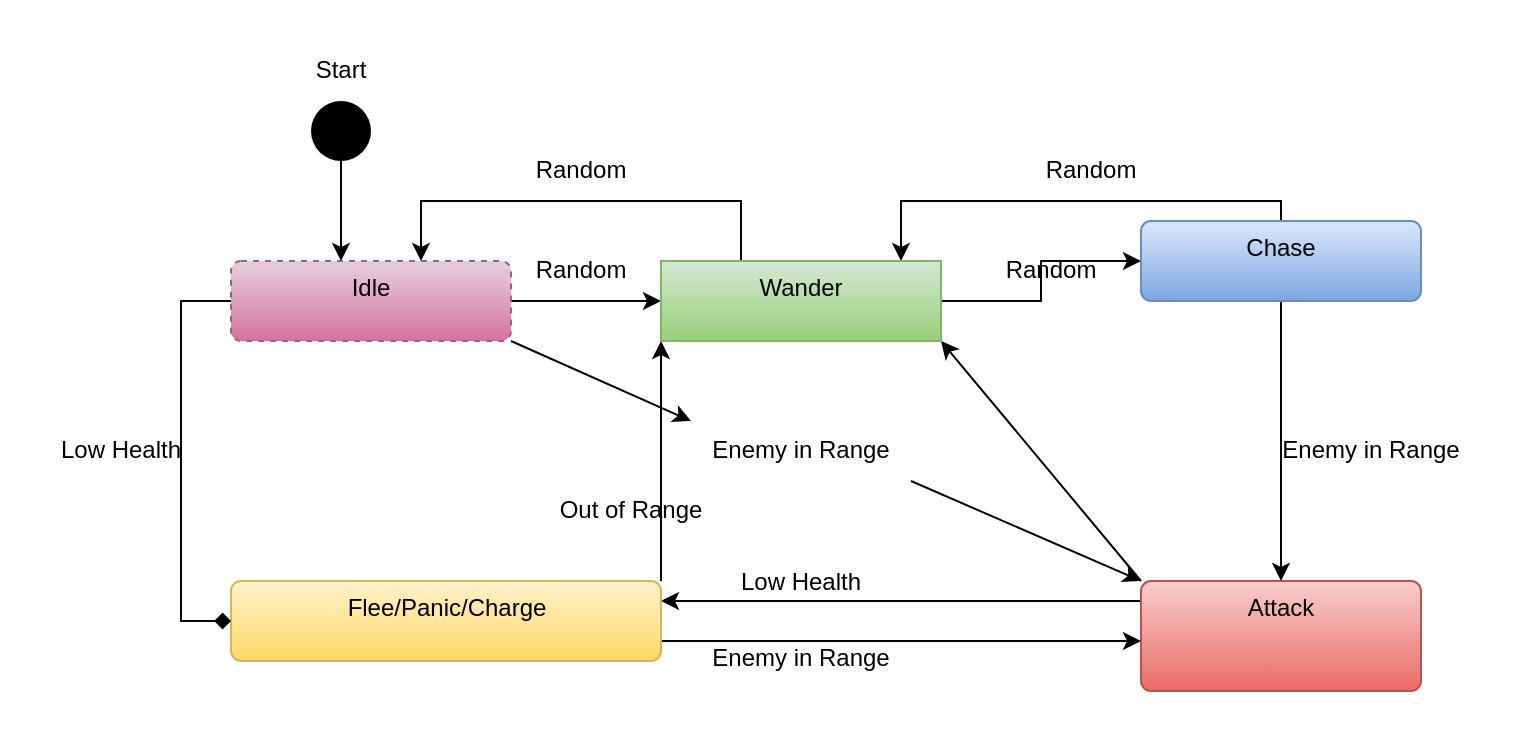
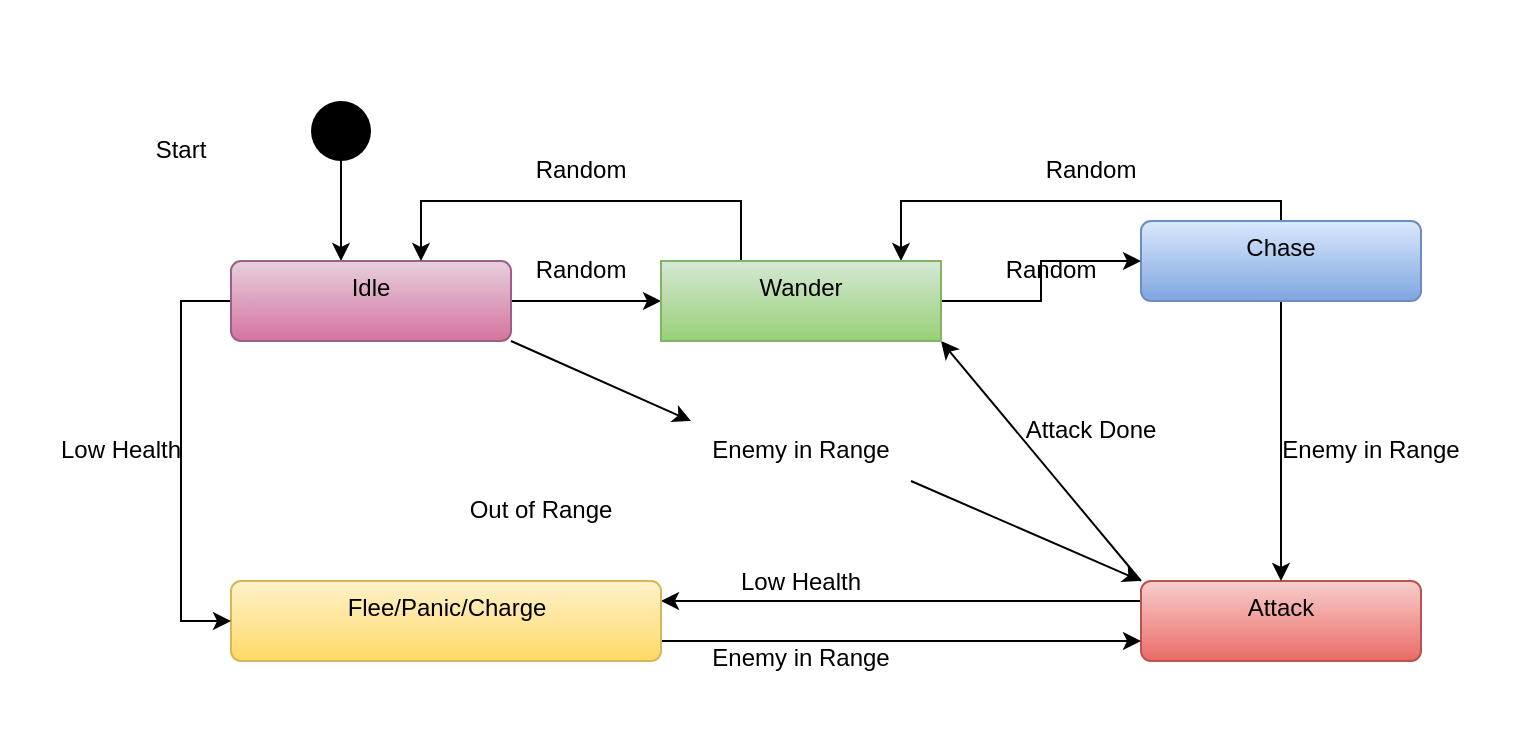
node "Start": moved (341, 71) -> (181, 151)
node "Idle": style dashed -> solid
node "Attack Done": added
edge "Flee/Panic/Charge" -> "Wander": removed
node "Out of Range": moved (631, 511) -> (541, 511)
edge "Idle" -> "Flee/Panic/Charge": arrowhead diamond -> classic
node "Attack": size 280x110 -> 280x80
